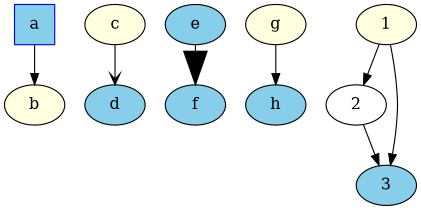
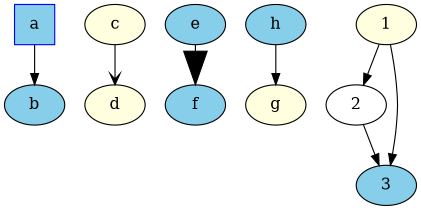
edge "g" -> "h": reversed
node "b": fillcolor lightyellow -> skyblue
node "d": fillcolor skyblue -> lightyellow
